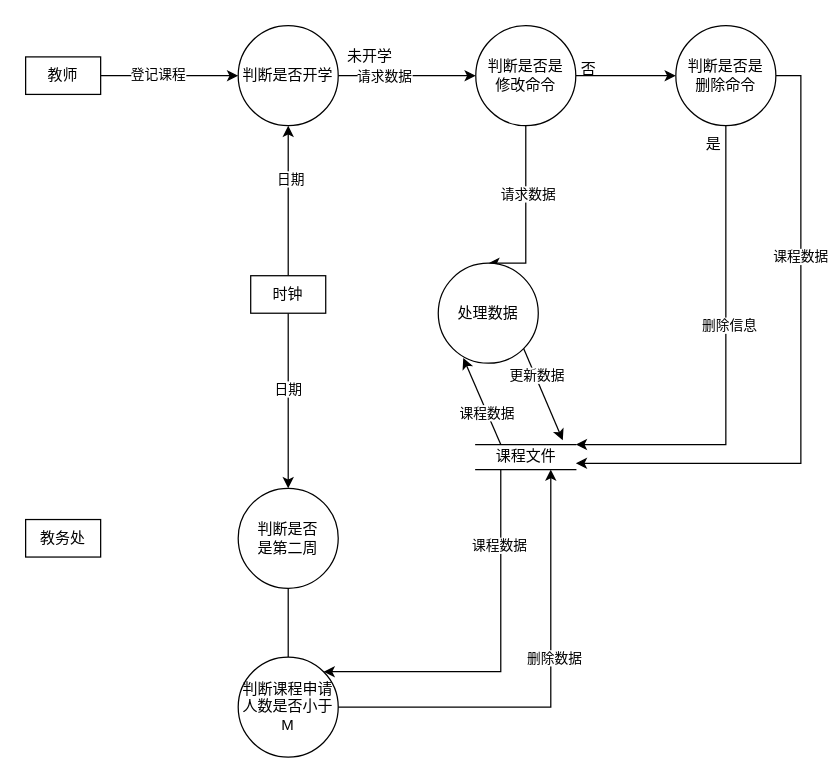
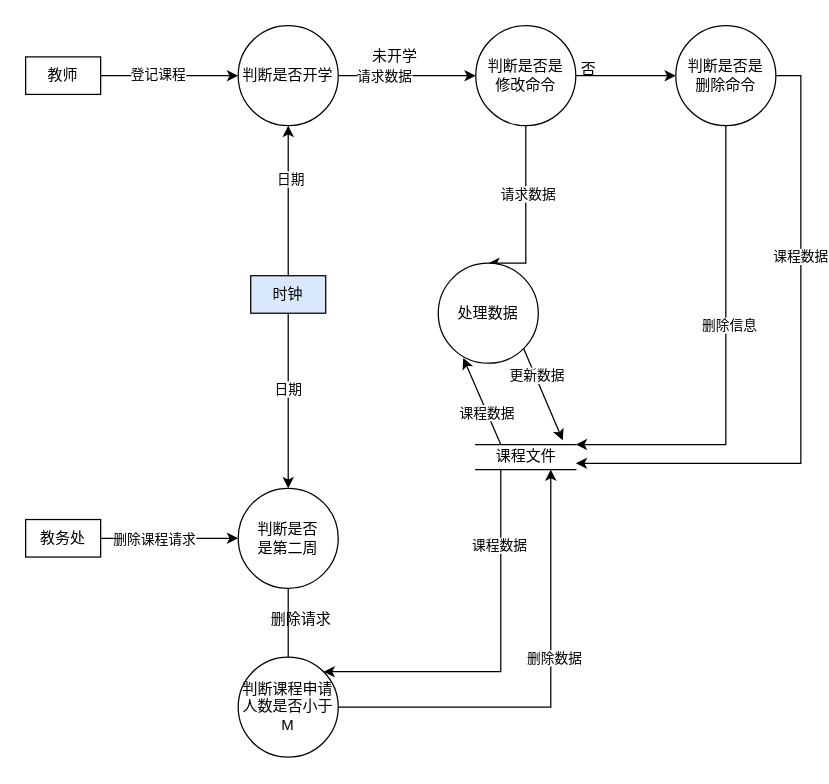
node "未开学": moved (369, 57) -> (394, 57)
node "是": removed
node "时钟": fillcolor #ffffff -> #dae8fc
edge "教务处" -> "判断是否 是第二周": added, label "删除课程请求"
node "删除请求": added
